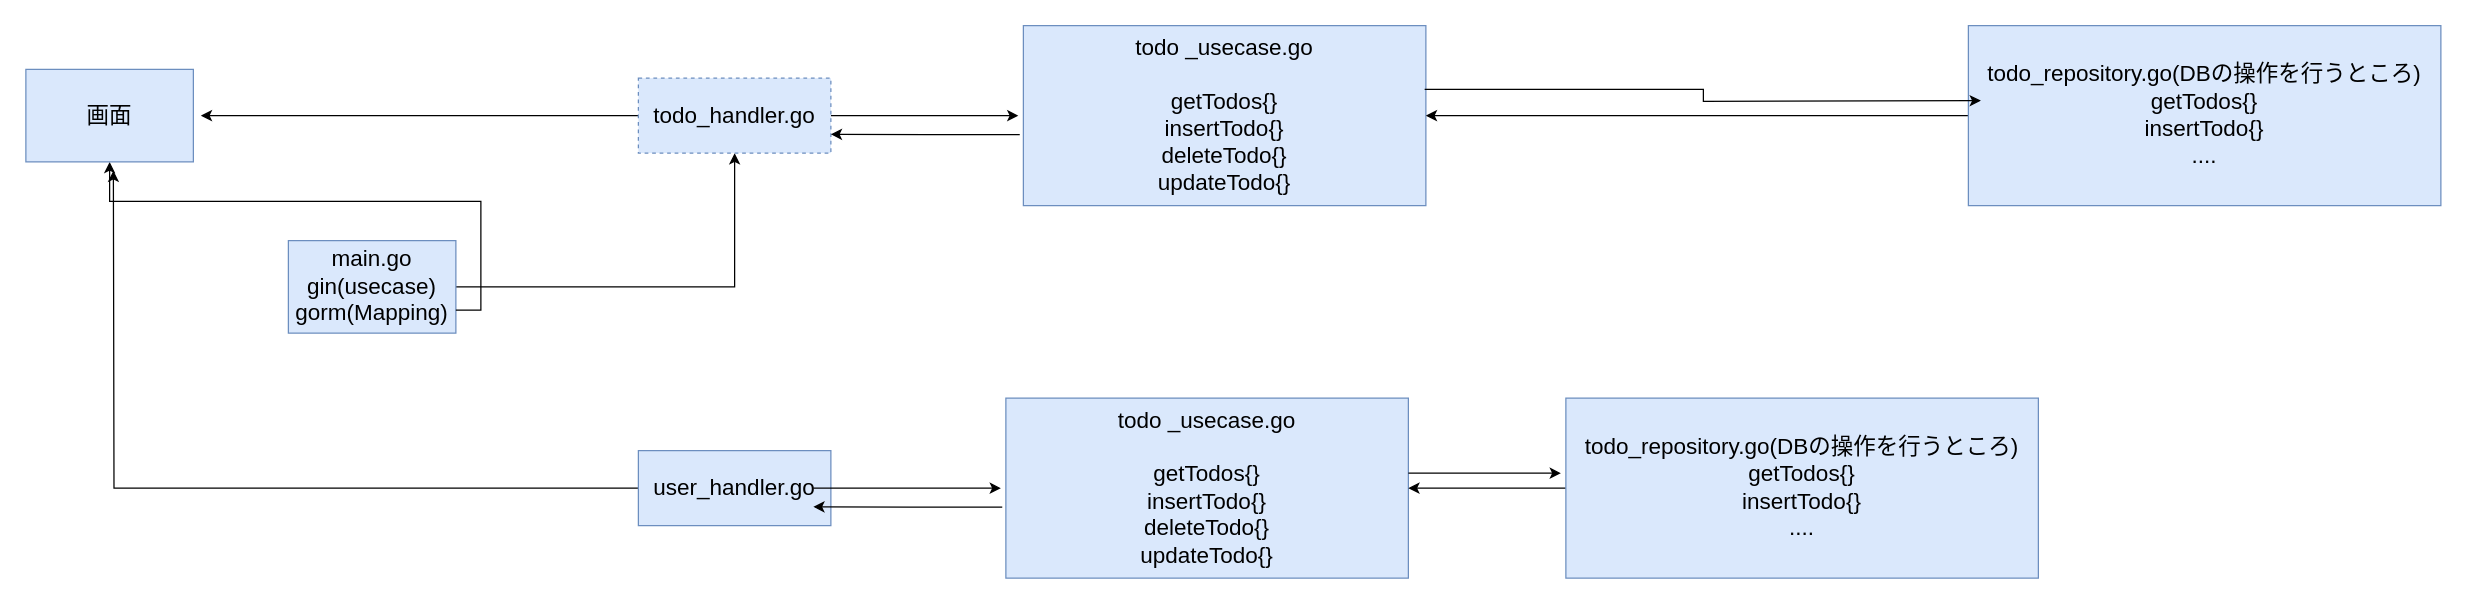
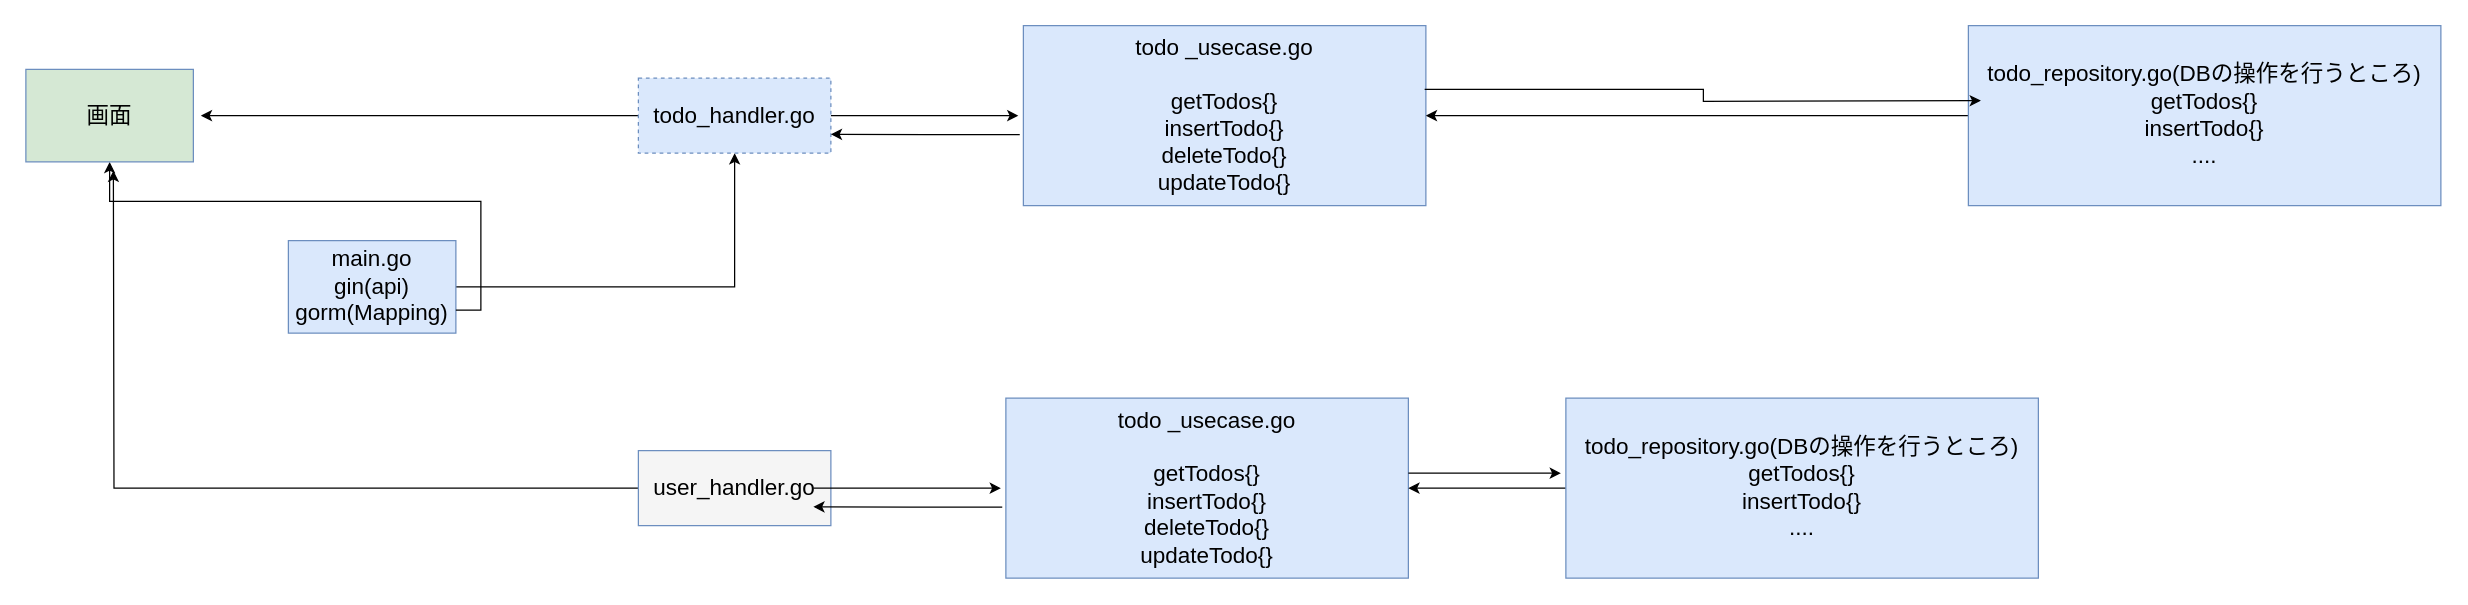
node "画面": fillcolor #dae8fc -> #d5e8d4
node "main.go gin(usecase) gorm(Mapping)": label "main.go gin(usecase) gorm(Mapping)" -> "main.go gin(api) gorm(Mapping)"
node "user_handler.go": fillcolor #dae8fc -> #f5f5f5
